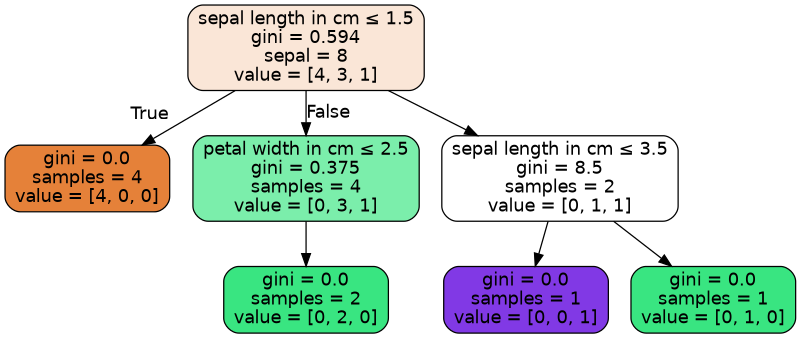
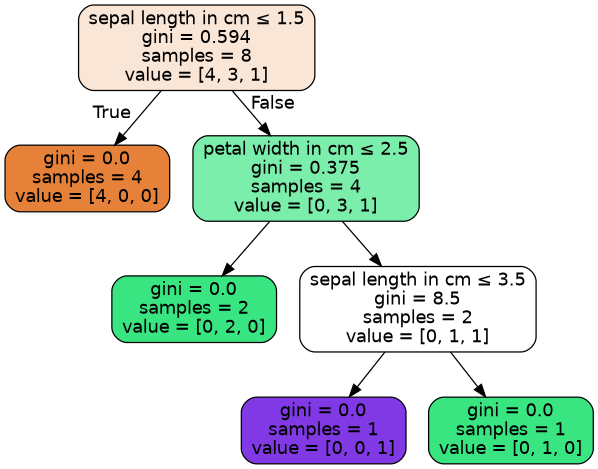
node "sepal length in cm ≤ 1.5": text "sepal = 8" -> "samples = 8"
edge "sepal length in cm ≤ 1.5" -> "sepal length in cm ≤ 3.5": now "petal width in cm ≤ 2.5" -> "sepal length in cm ≤ 3.5"
